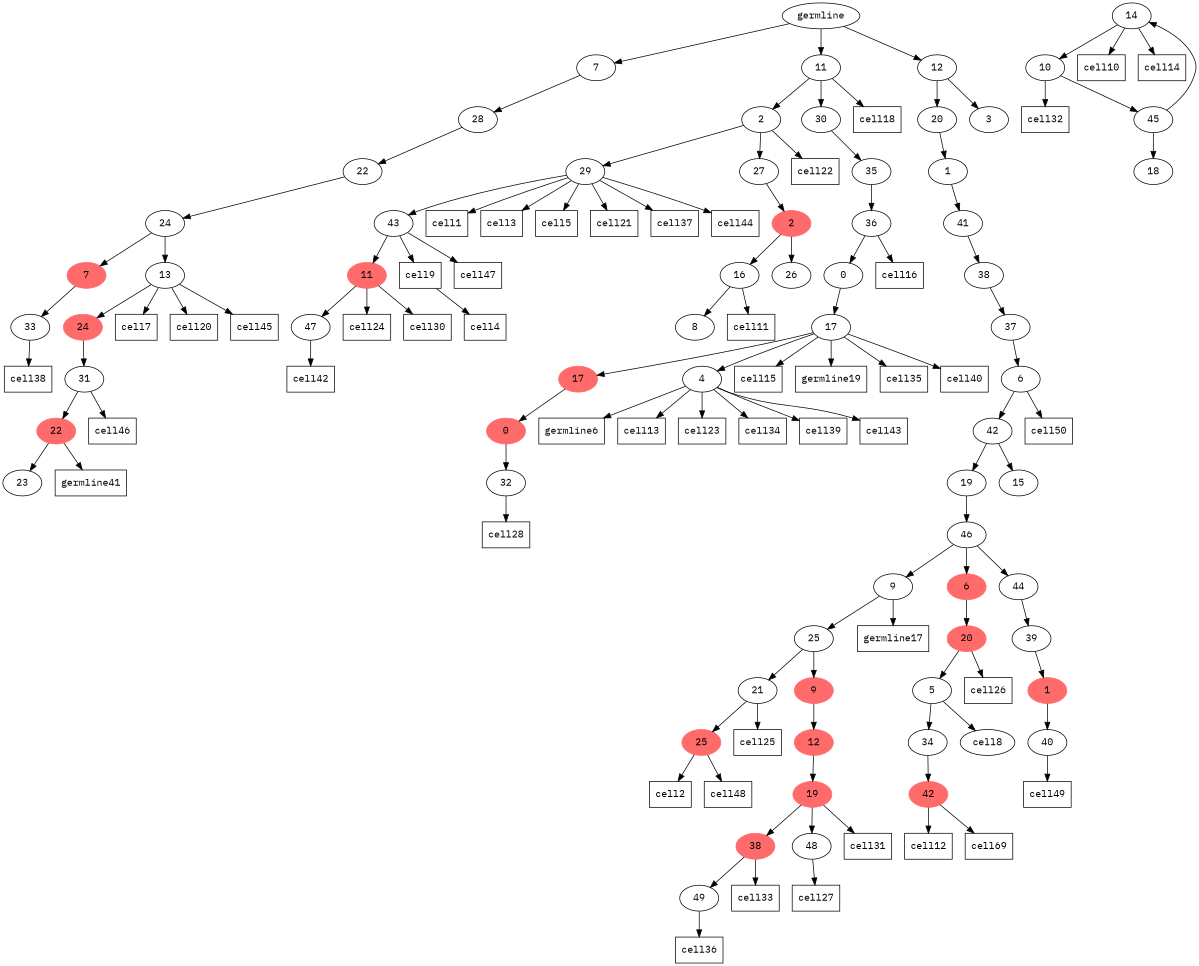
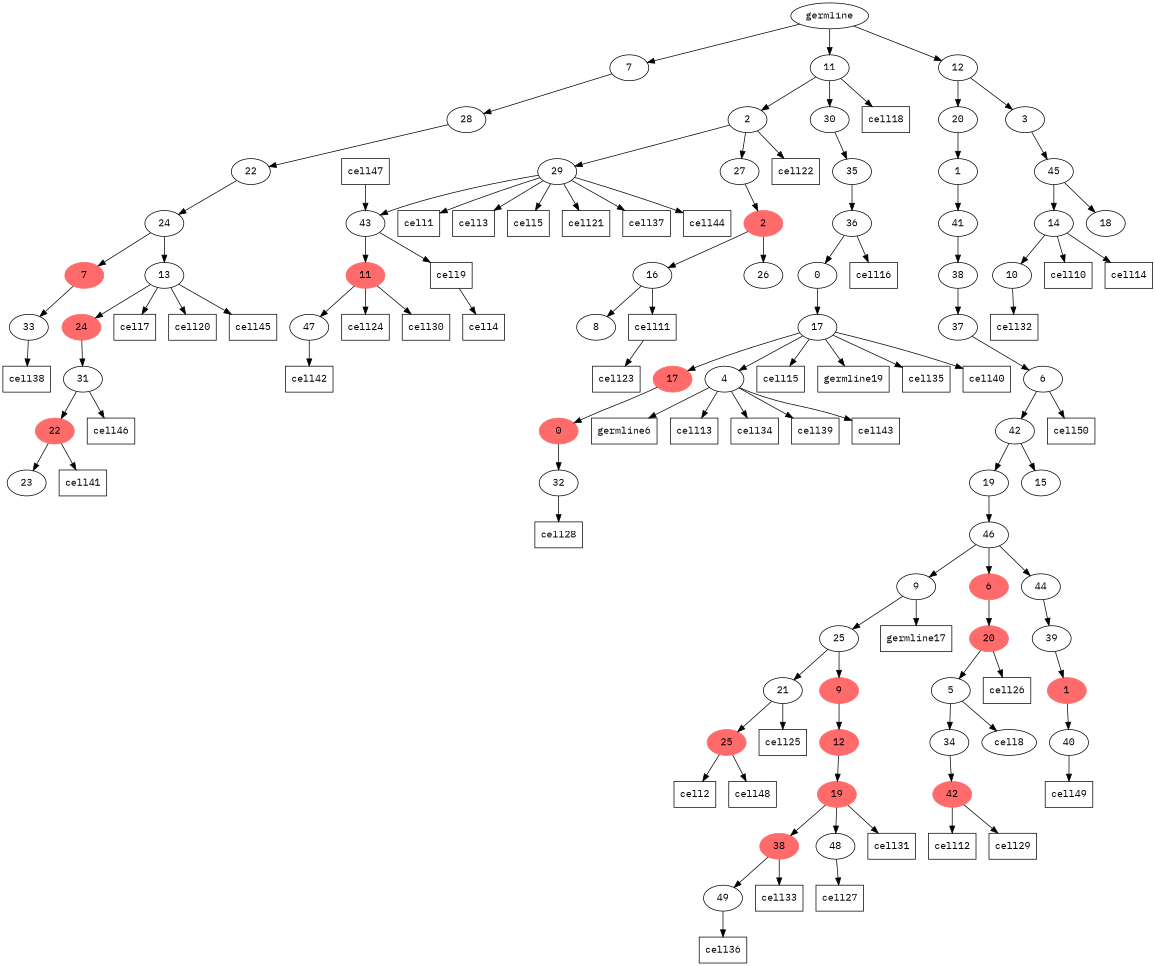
edge "10" -> "45": now "3" -> "45"
edge "43" -> "cell47": reversed
edge "4" -> "cell23": now "cell11" -> "cell23"
node "germline41": label "germline41" -> "cell41"
node "cell69": label "cell69" -> "cell29"
